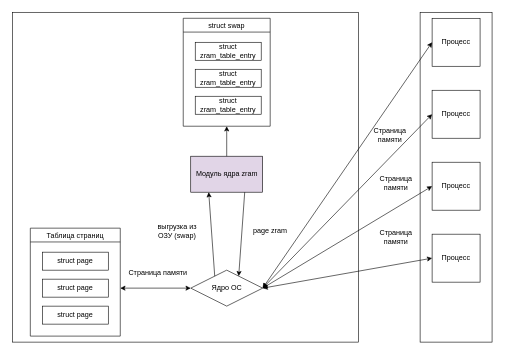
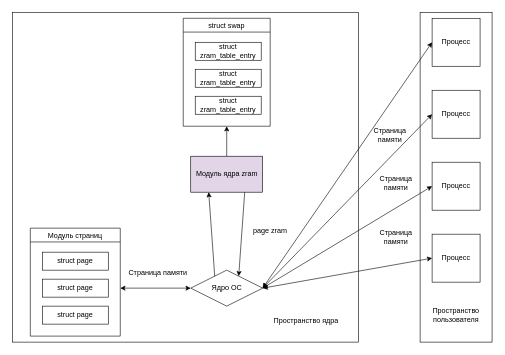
node "выгрузка из ОЗУ (swap)": removed
node "Таблица страниц": label "Таблица страниц" -> "Модуль страниц"
node "Пространство пользователя": added
node "Пространство ядра": added
